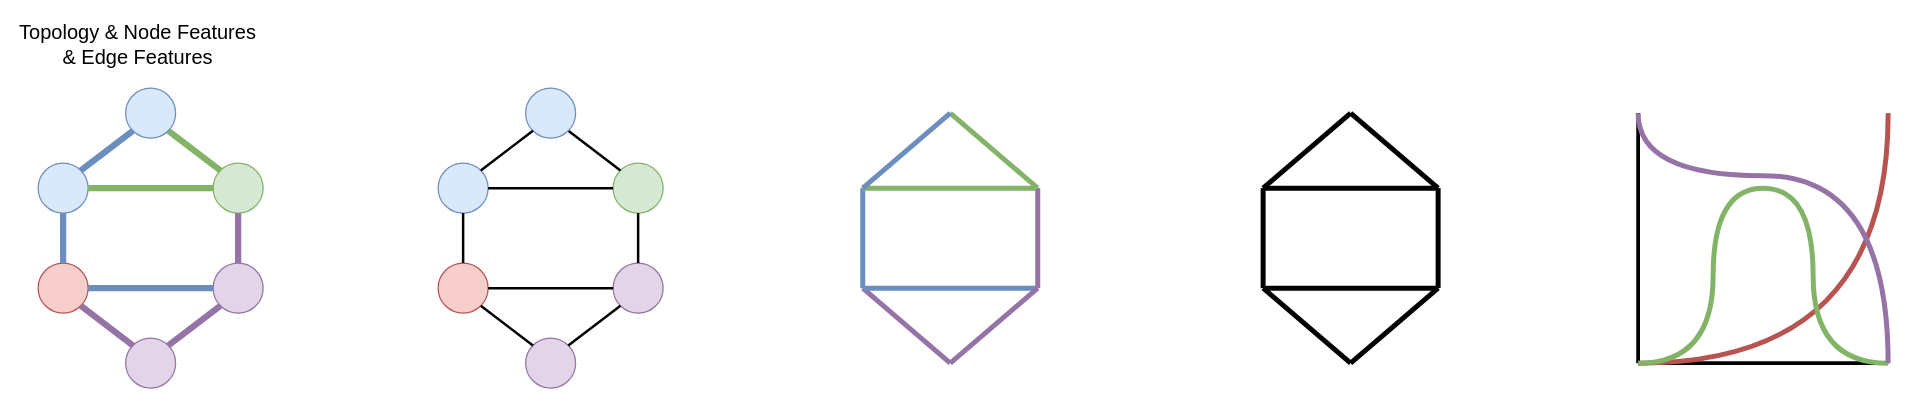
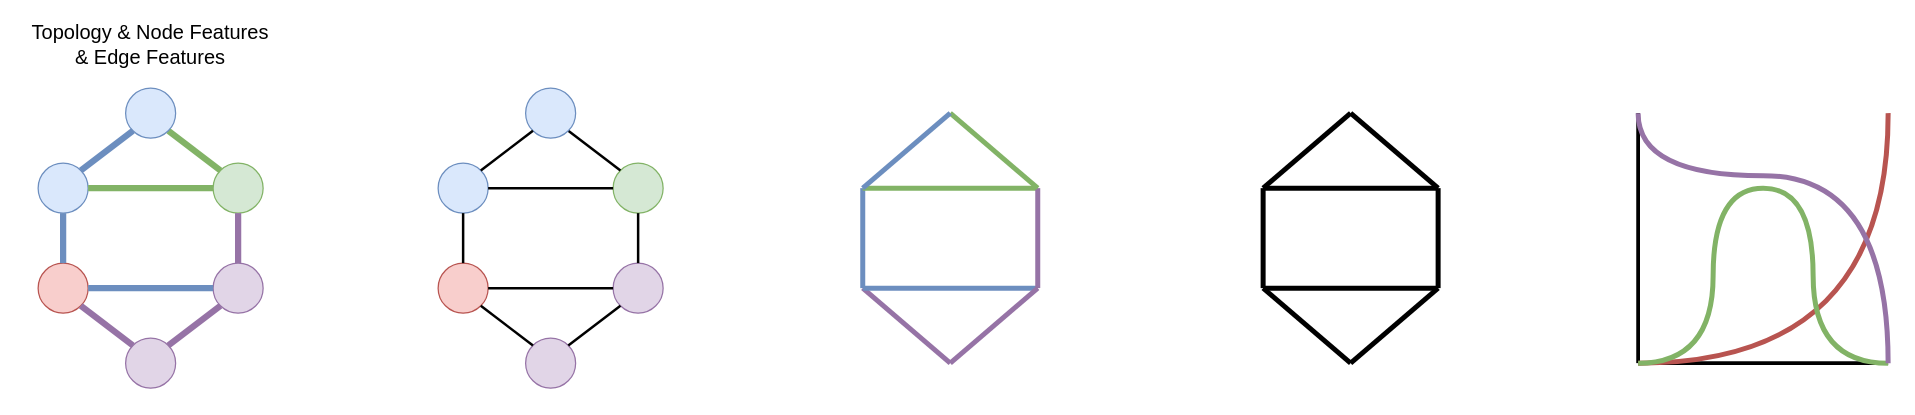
node "Topology & Node Features & Edge Features": moved (138, 44) -> (151, 44)
